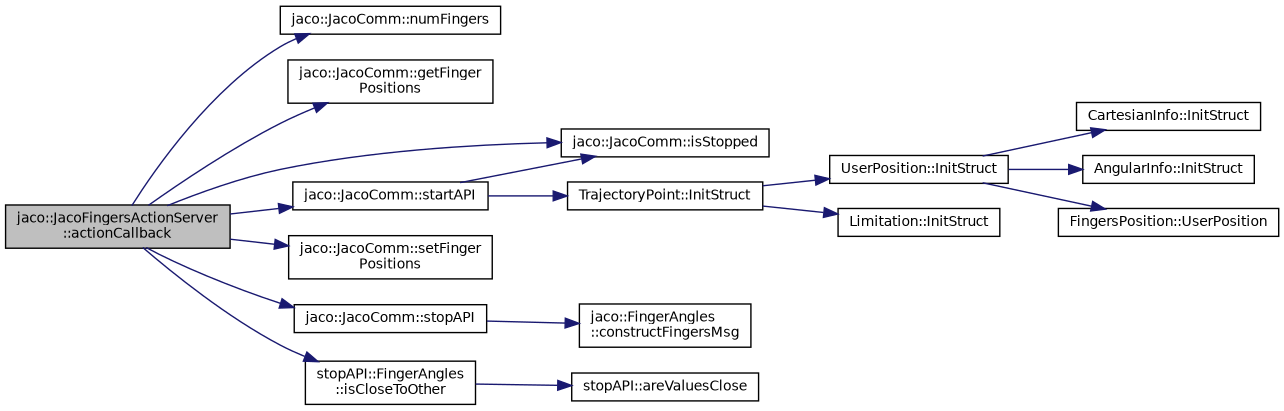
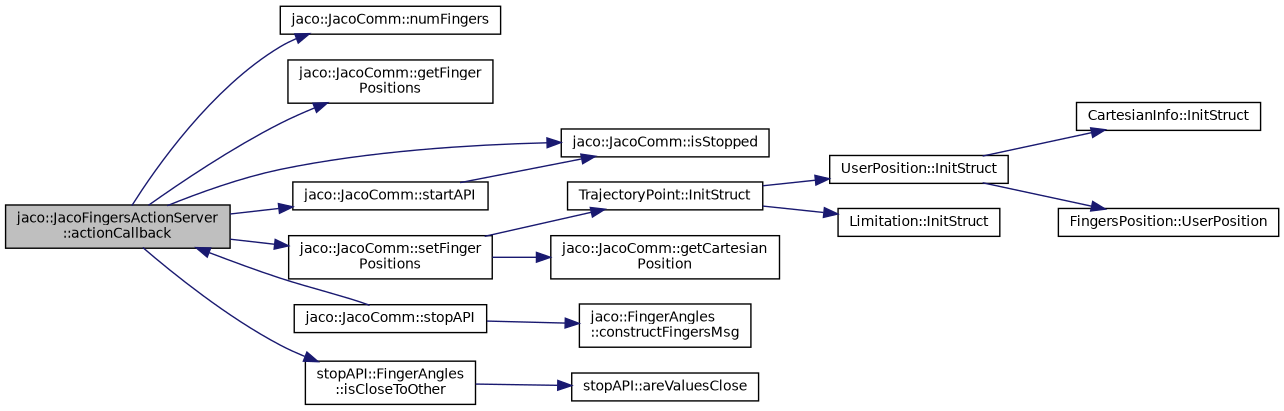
node "AngularInfo::InitStruct": removed
edge "jaco::JacoComm::startAPI" -> "TrajectoryPoint::InitStruct": now "jaco::JacoComm::setFinger Positions" -> "TrajectoryPoint::InitStruct"
node "jaco::JacoComm::getCartesian Position": added
edge "jaco::JacoFingersActionServer ::actionCallback" -> "jaco::JacoComm::stopAPI": reversed
